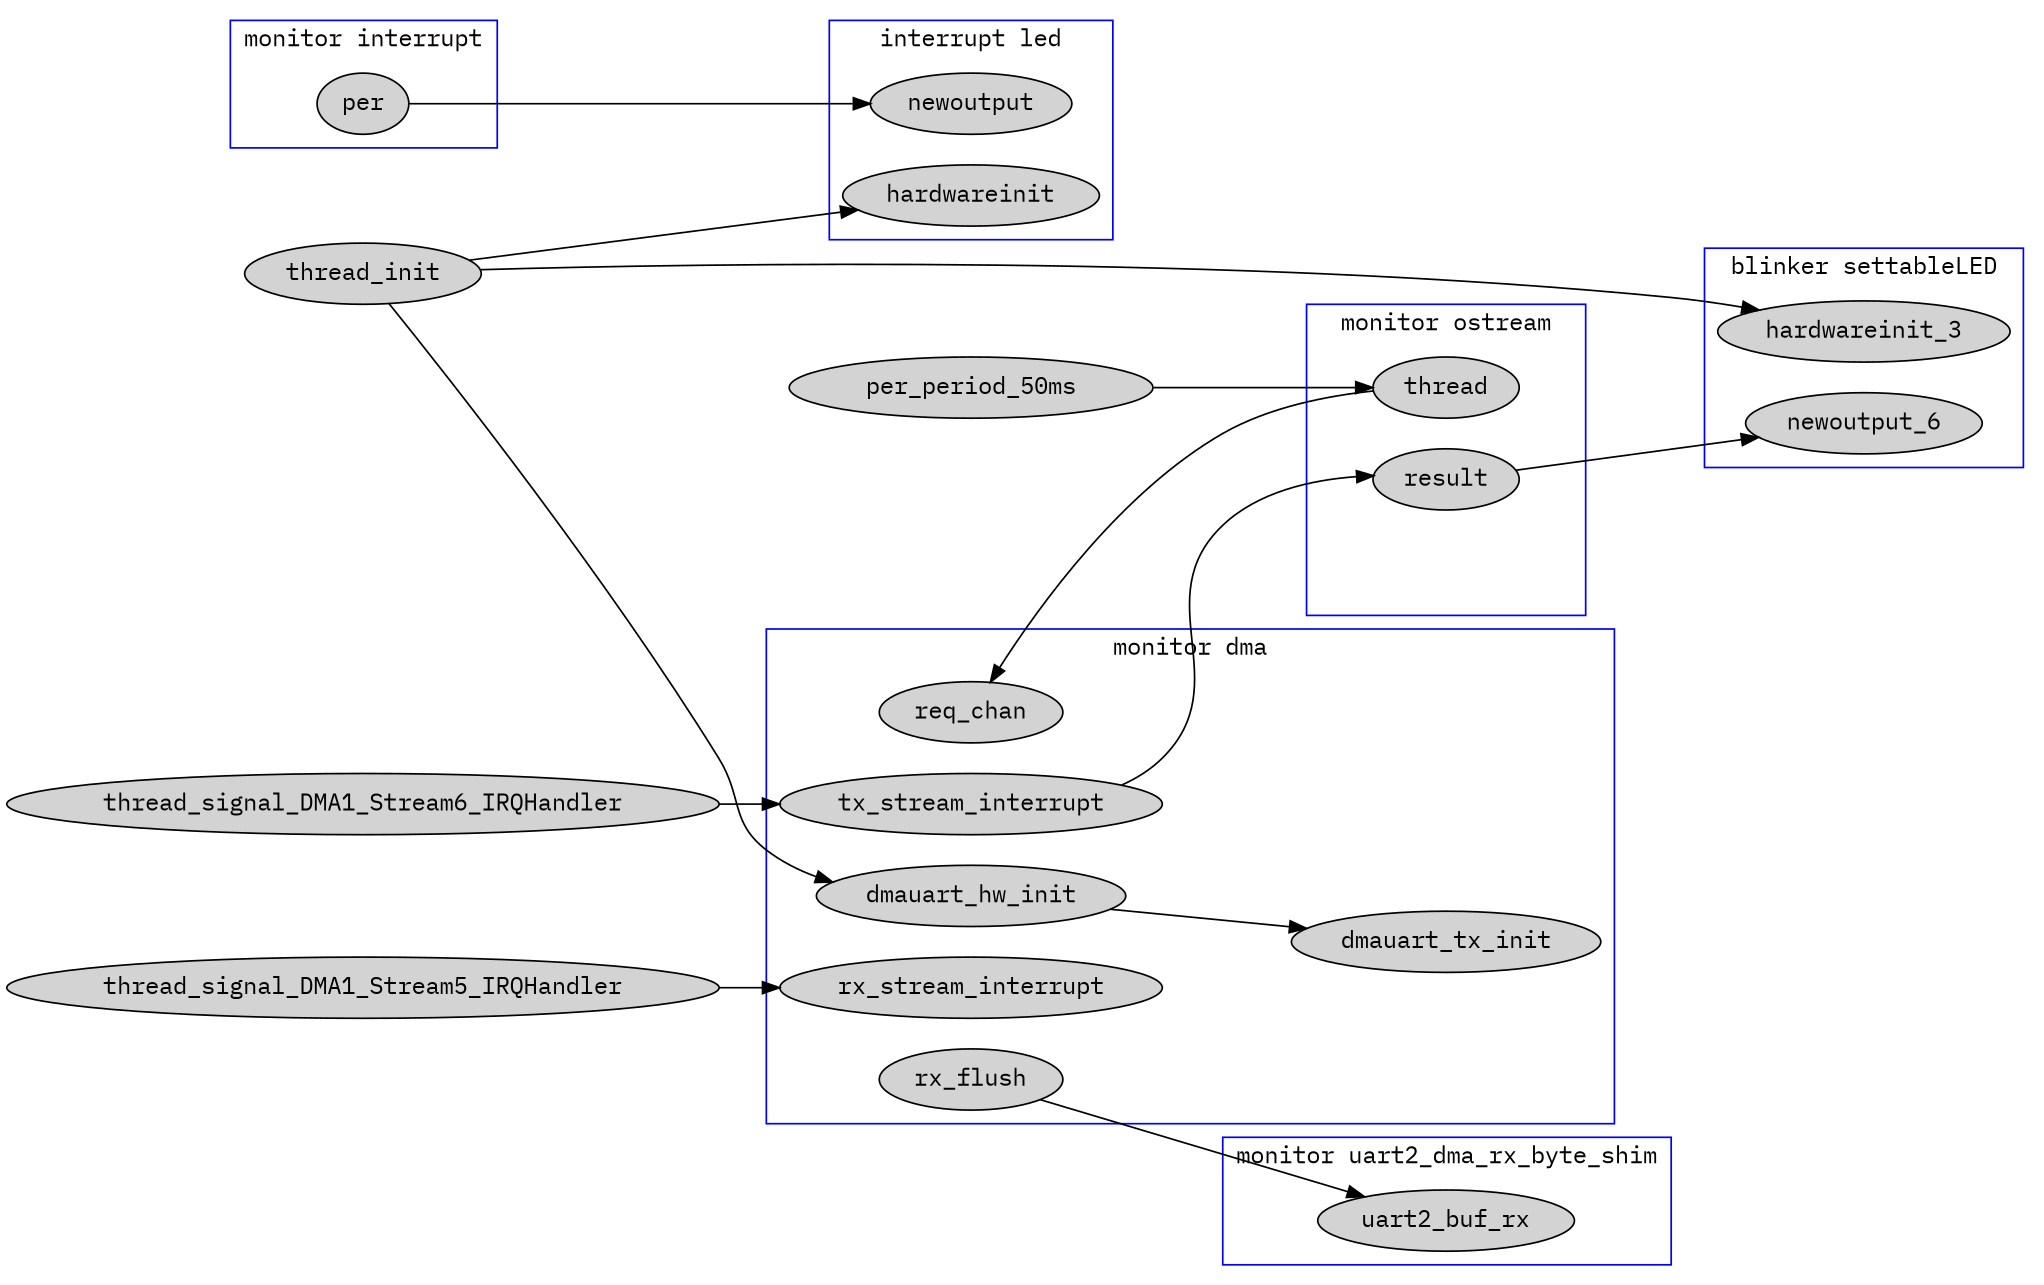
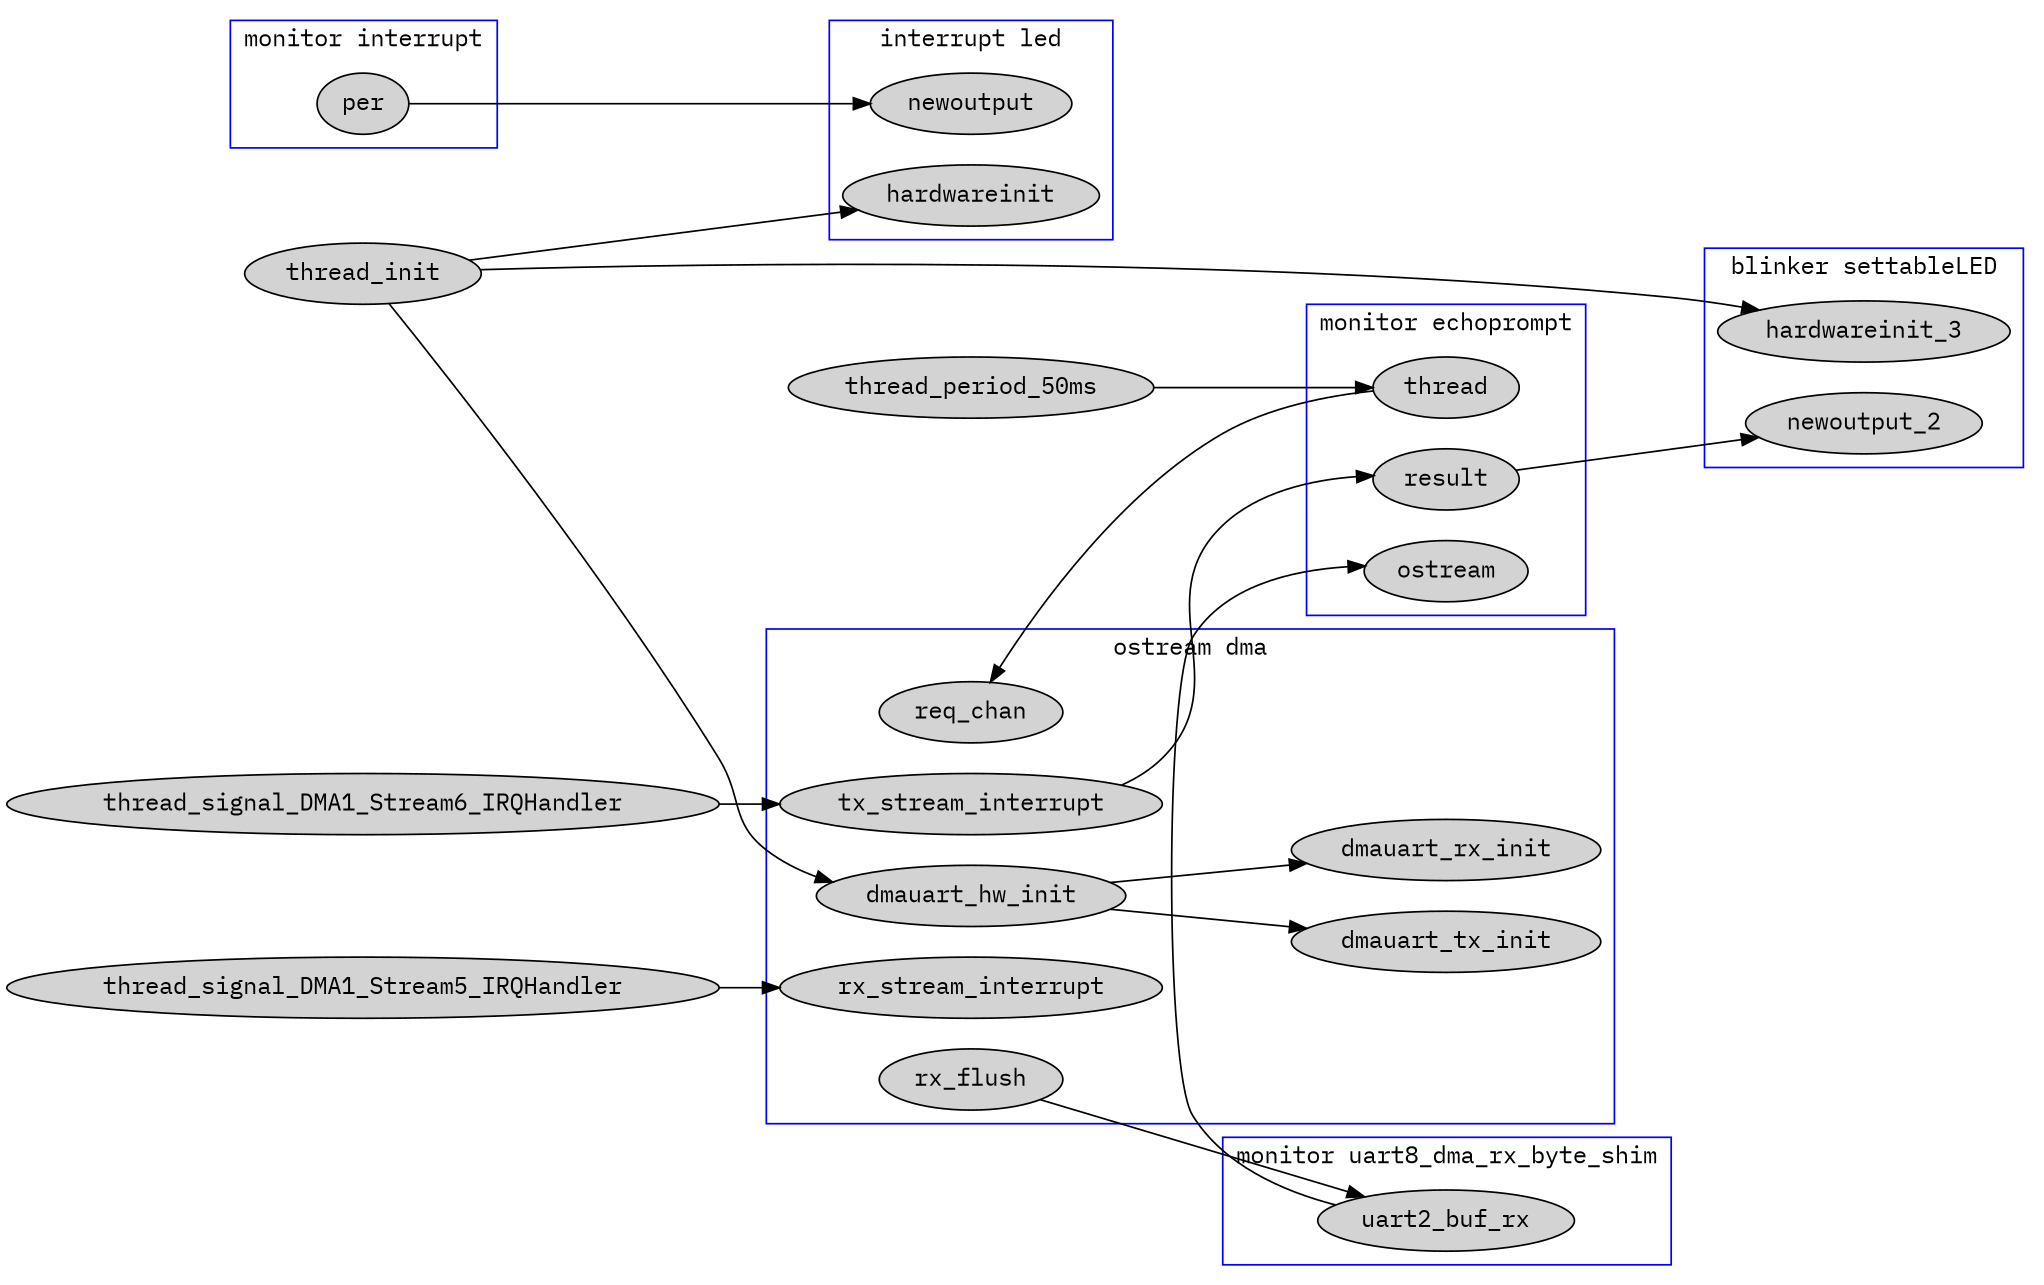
cluster "monitor ostream": label "monitor ostream" -> "monitor echoprompt"
node "per_period_50ms": label "per_period_50ms" -> "thread_period_50ms"
node "newoutput_6": label "newoutput_6" -> "newoutput_2"
node "ostream": added
cluster "monitor dma": label "monitor dma" -> "ostream dma"
node "dmauart_rx_init": added
cluster "monitor uart2_dma_rx_byte_shim": label "monitor uart2_dma_rx_byte_shim" -> "monitor uart8_dma_rx_byte_shim"
